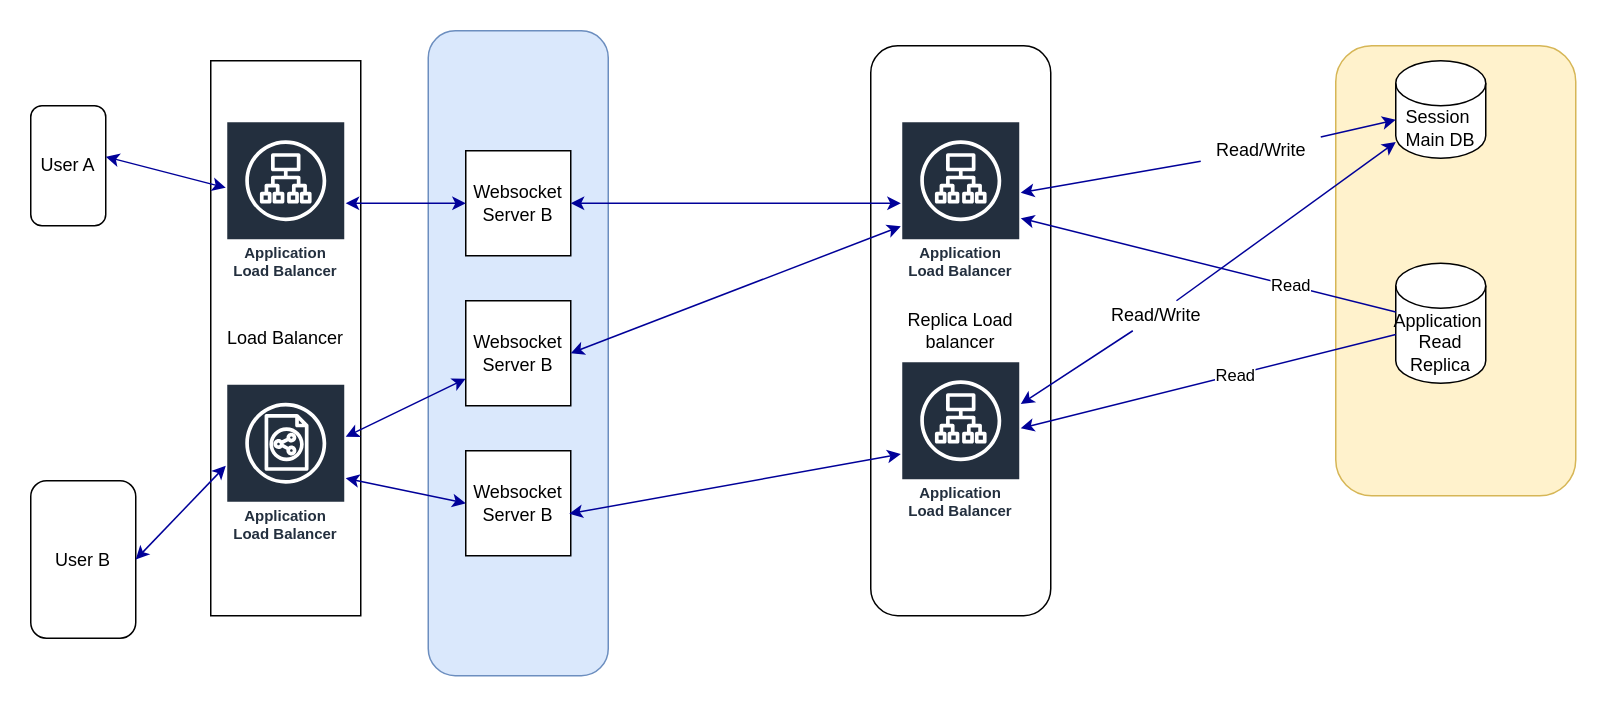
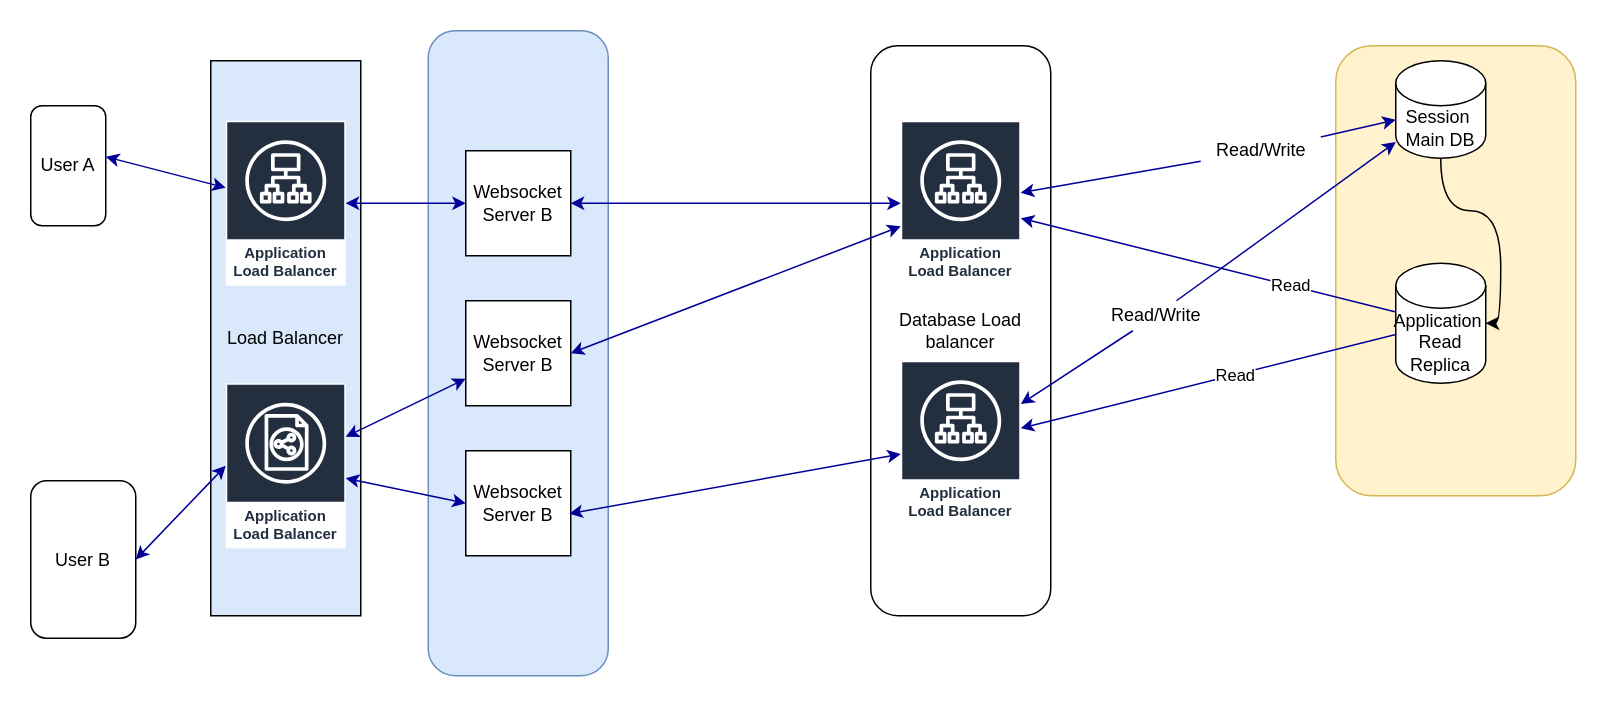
edge "Session Main DB" -> "Application Read Replica": added
node "Replica Load balancer": label "Replica Load balancer" -> "Database Load balancer"
node "Load Balancer": fillcolor #ffffff -> #dae8fc
